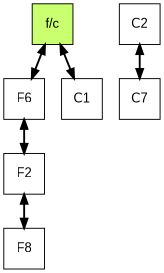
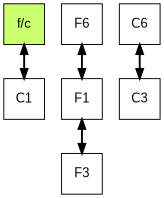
node "C2": label "C2" -> "C6"
edge "f/c" -- "F6": removed
node "C7": label "C7" -> "C3"
node "F2": label "F2" -> "F1"
node "F8": label "F8" -> "F3"
